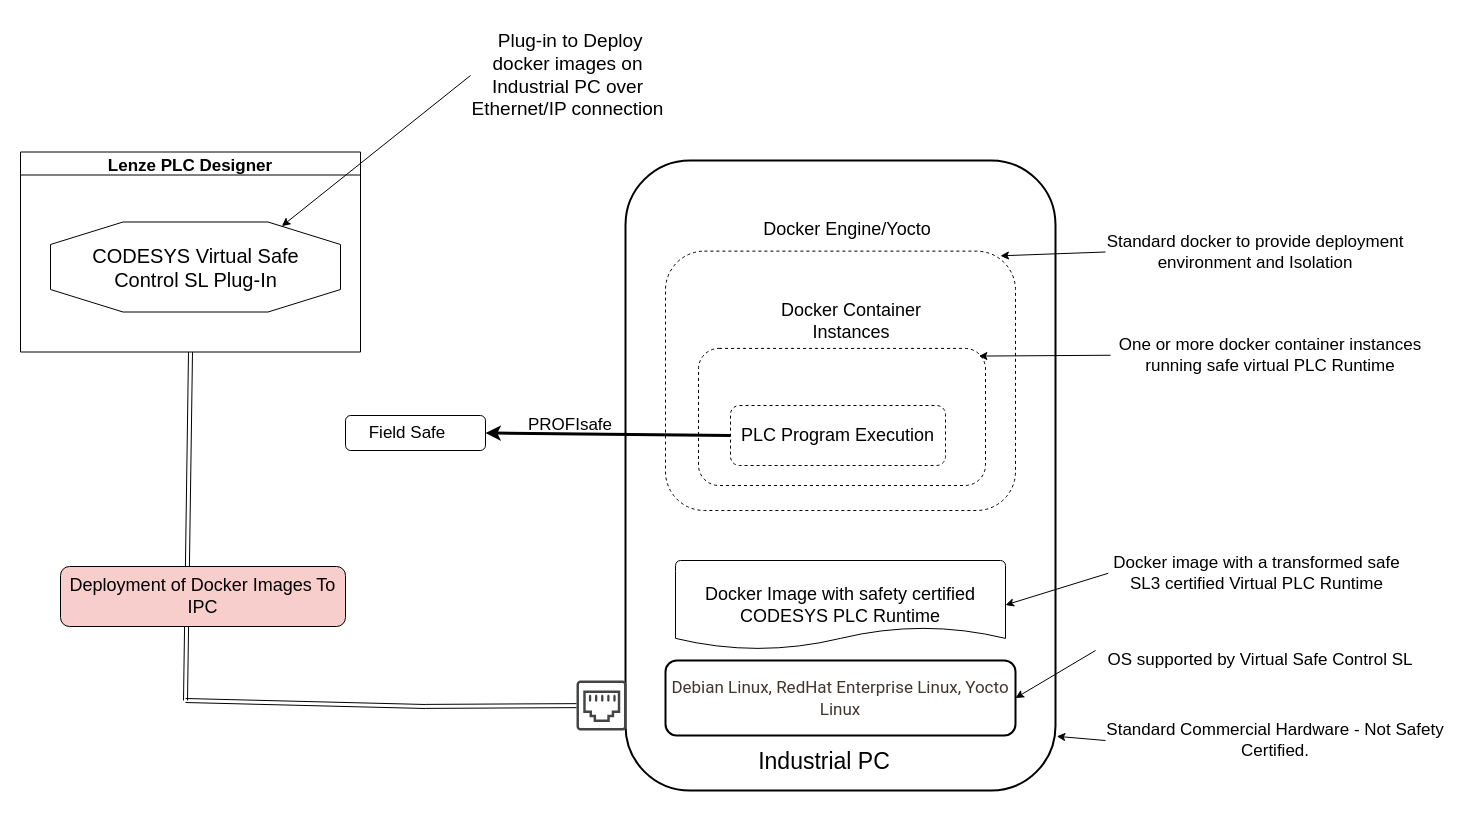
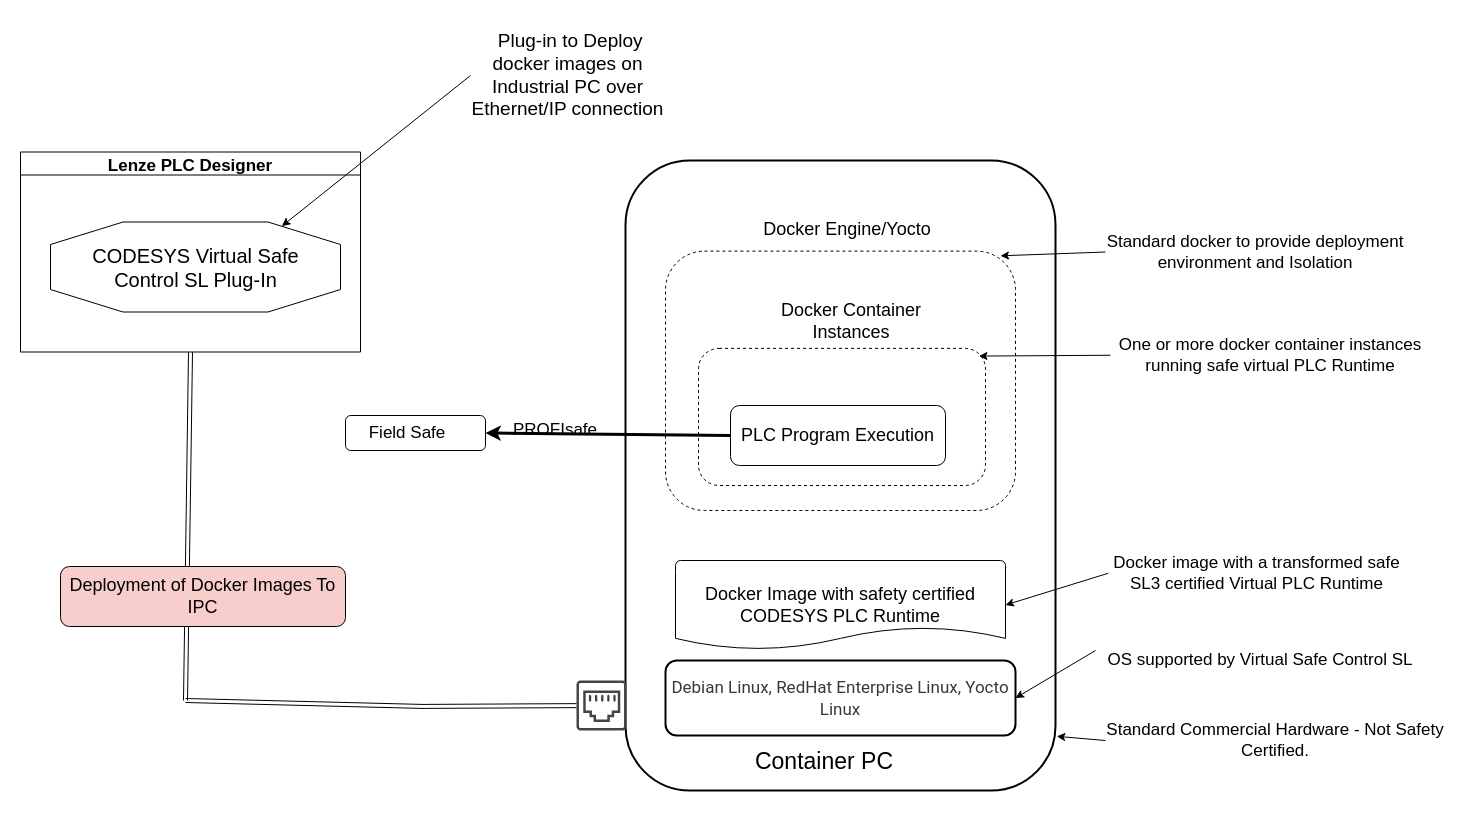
node "PROFIsafe": moved (571, 426) -> (556, 431)
node "PLC Program Execution": style dashed -> solid
node "Industrial PC": label "Industrial PC" -> "Container PC"
